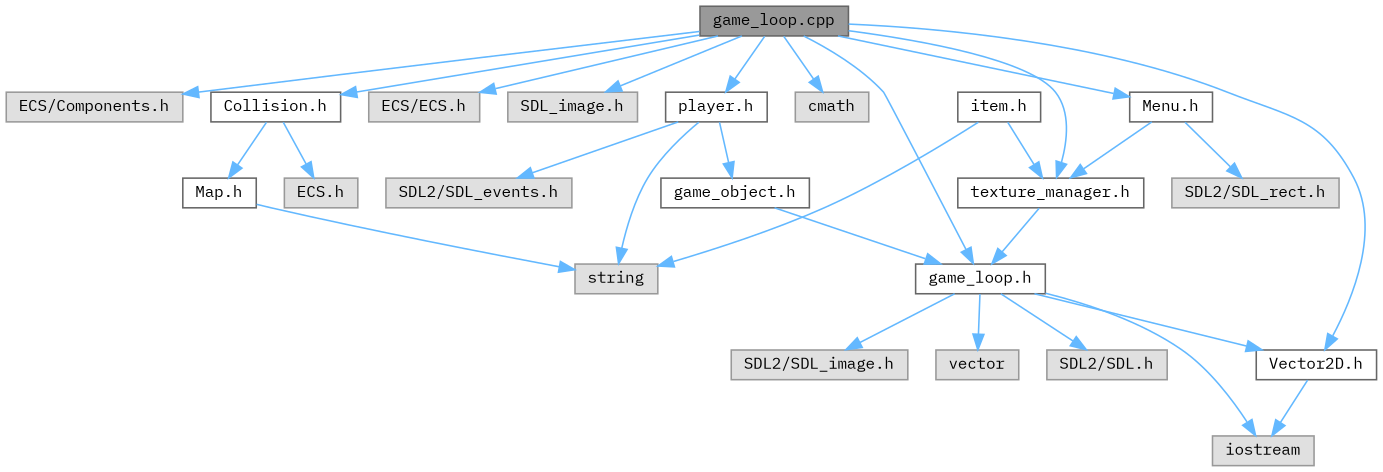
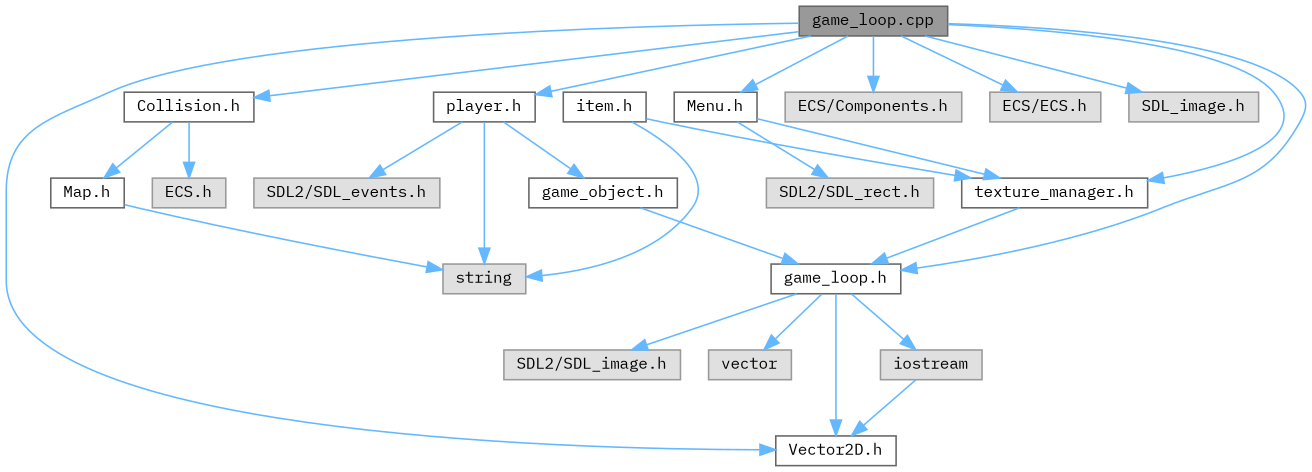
node "cmath": removed
node "SDL2/SDL.h": removed
edge "Vector2D.h" -> "iostream": reversed
